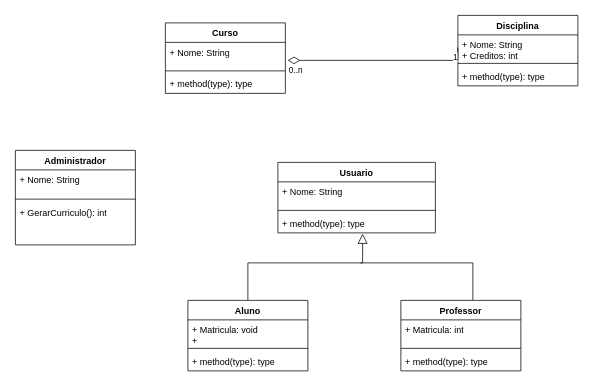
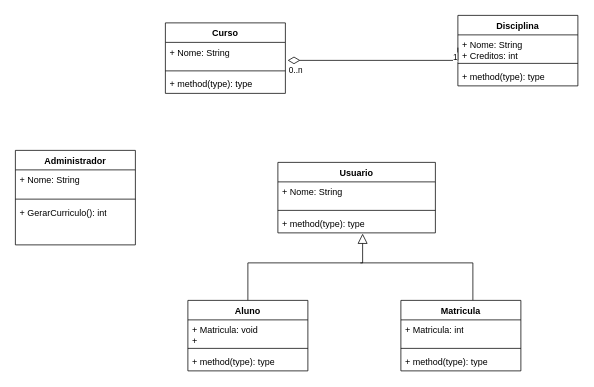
node "Professor": label "Professor" -> "Matricula"
